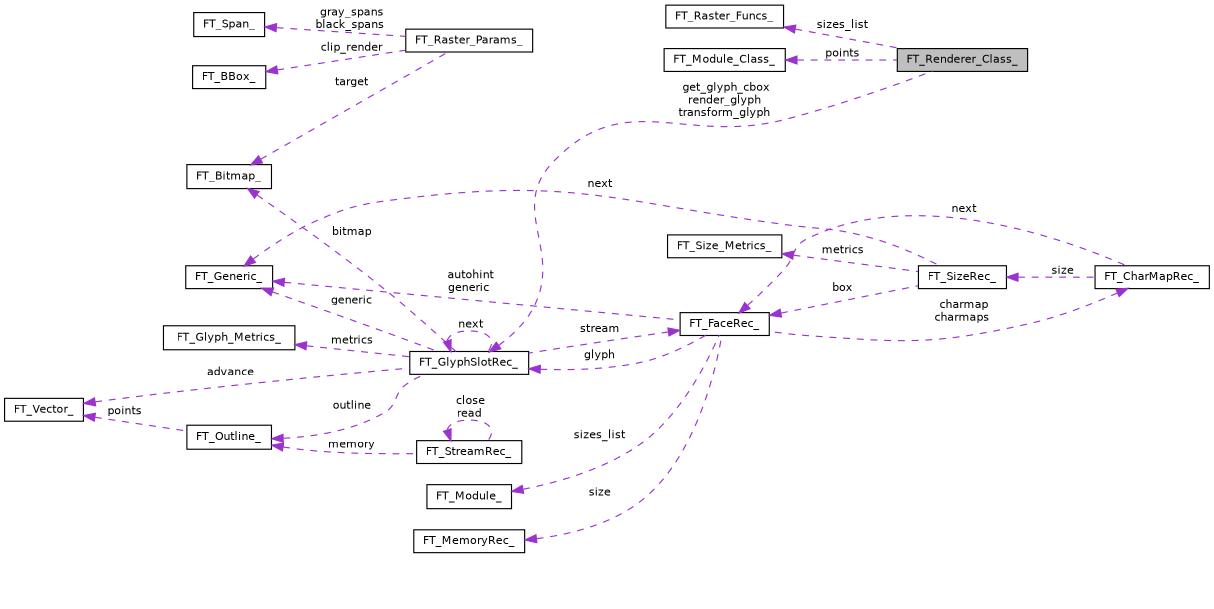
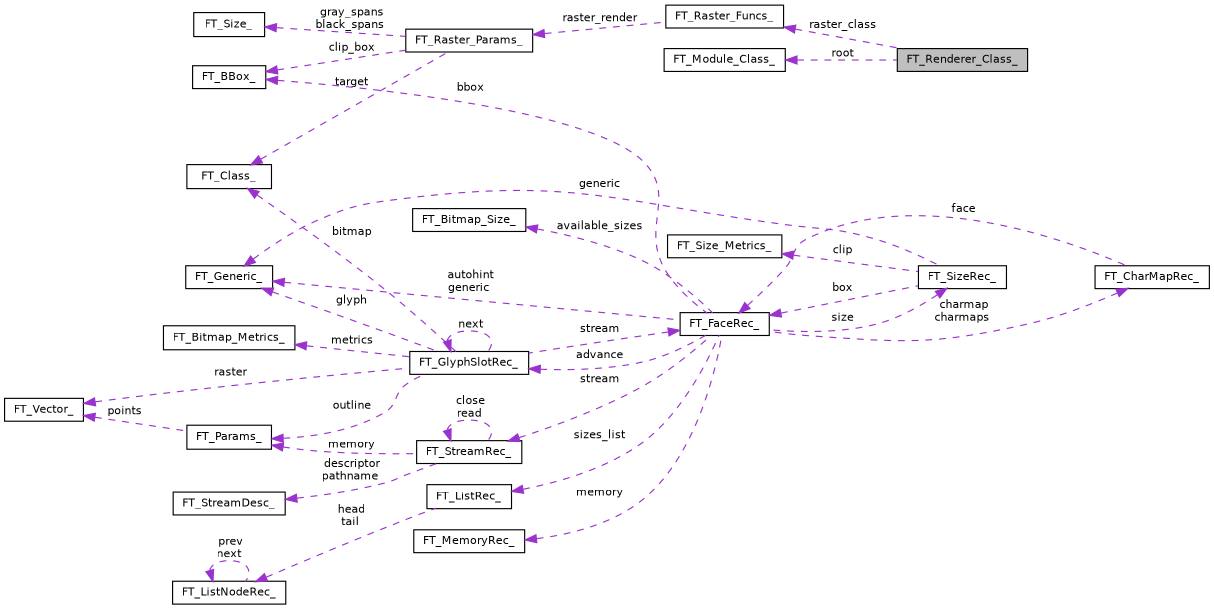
node "FT_Span_": label "FT_Span_" -> "FT_Size_"
edge "FT_Renderer_Class_" -> "FT_Raster_Funcs_": label " sizes_list" -> " raster_class"
edge "FT_Raster_Funcs_" -> "FT_Raster_Params_": added, label "raster_render"
edge "FT_Raster_Params_" -> "FT_BBox_": label " clip_render" -> " clip_box"
edge "FT_Renderer_Class_" -> "FT_Module_Class_": label " points" -> " root"
edge "FT_FaceRec_" -> "FT_BBox_": added, label "bbox"
edge "FT_Renderer_Class_" -> "FT_GlyphSlotRec_": removed, label "get_glyph_cbox render_glyph transform_glyph"
node "FT_Bitmap_": label "FT_Bitmap_" -> "FT_Class_"
edge "FT_SizeRec_" -> "FT_Generic_": label " next" -> " generic"
edge "FT_CharMapRec_" -> "FT_FaceRec_": label " next" -> " face"
node "FT_Bitmap_Size_": added
edge "FT_SizeRec_" -> "FT_Size_Metrics_": label " metrics" -> " clip"
edge "FT_CharMapRec_" -> "FT_SizeRec_": now "FT_FaceRec_" -> "FT_SizeRec_"
edge "FT_GlyphSlotRec_" -> "FT_Generic_": label " generic" -> " glyph"
node "FT_Glyph_Metrics_": label "FT_Glyph_Metrics_" -> "FT_Bitmap_Metrics_"
edge "FT_FaceRec_" -> "FT_GlyphSlotRec_": label " glyph" -> " advance"
edge "FT_GlyphSlotRec_" -> "FT_Vector_": label " advance" -> " raster"
edge "FT_FaceRec_" -> "FT_StreamRec_": added, label "stream"
node "FT_Outline_": label "FT_Outline_" -> "FT_Params_"
edge "FT_FaceRec_" -> "FT_MemoryRec_": label " size" -> " memory"
node "FT_Module_": label "FT_Module_" -> "FT_ListRec_"
node "FT_StreamDesc_": added
node "FT_ListNodeRec_": added
